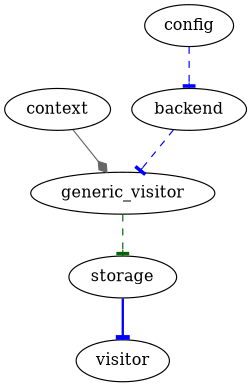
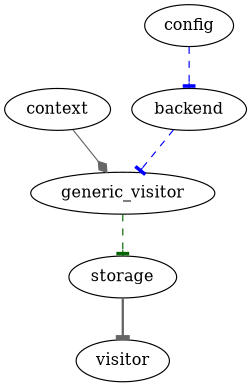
edge "storage" -> "visitor": color blue -> gray40
